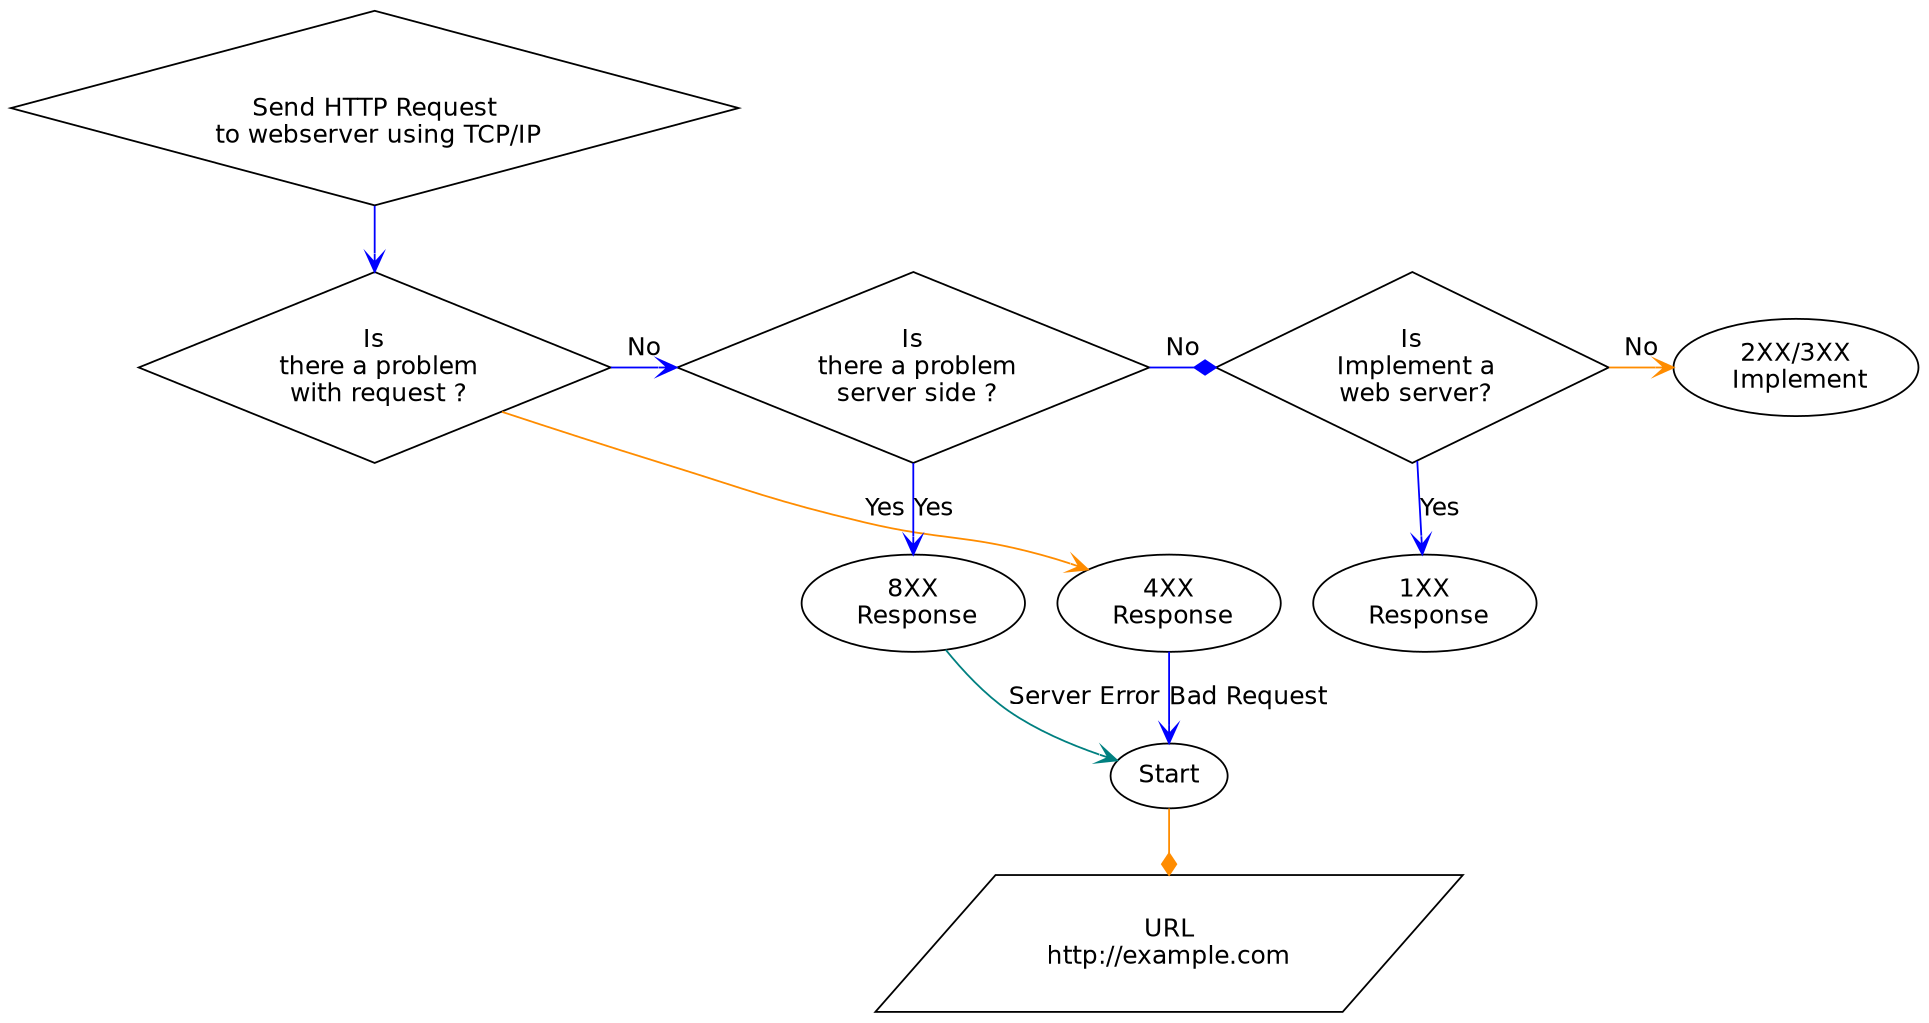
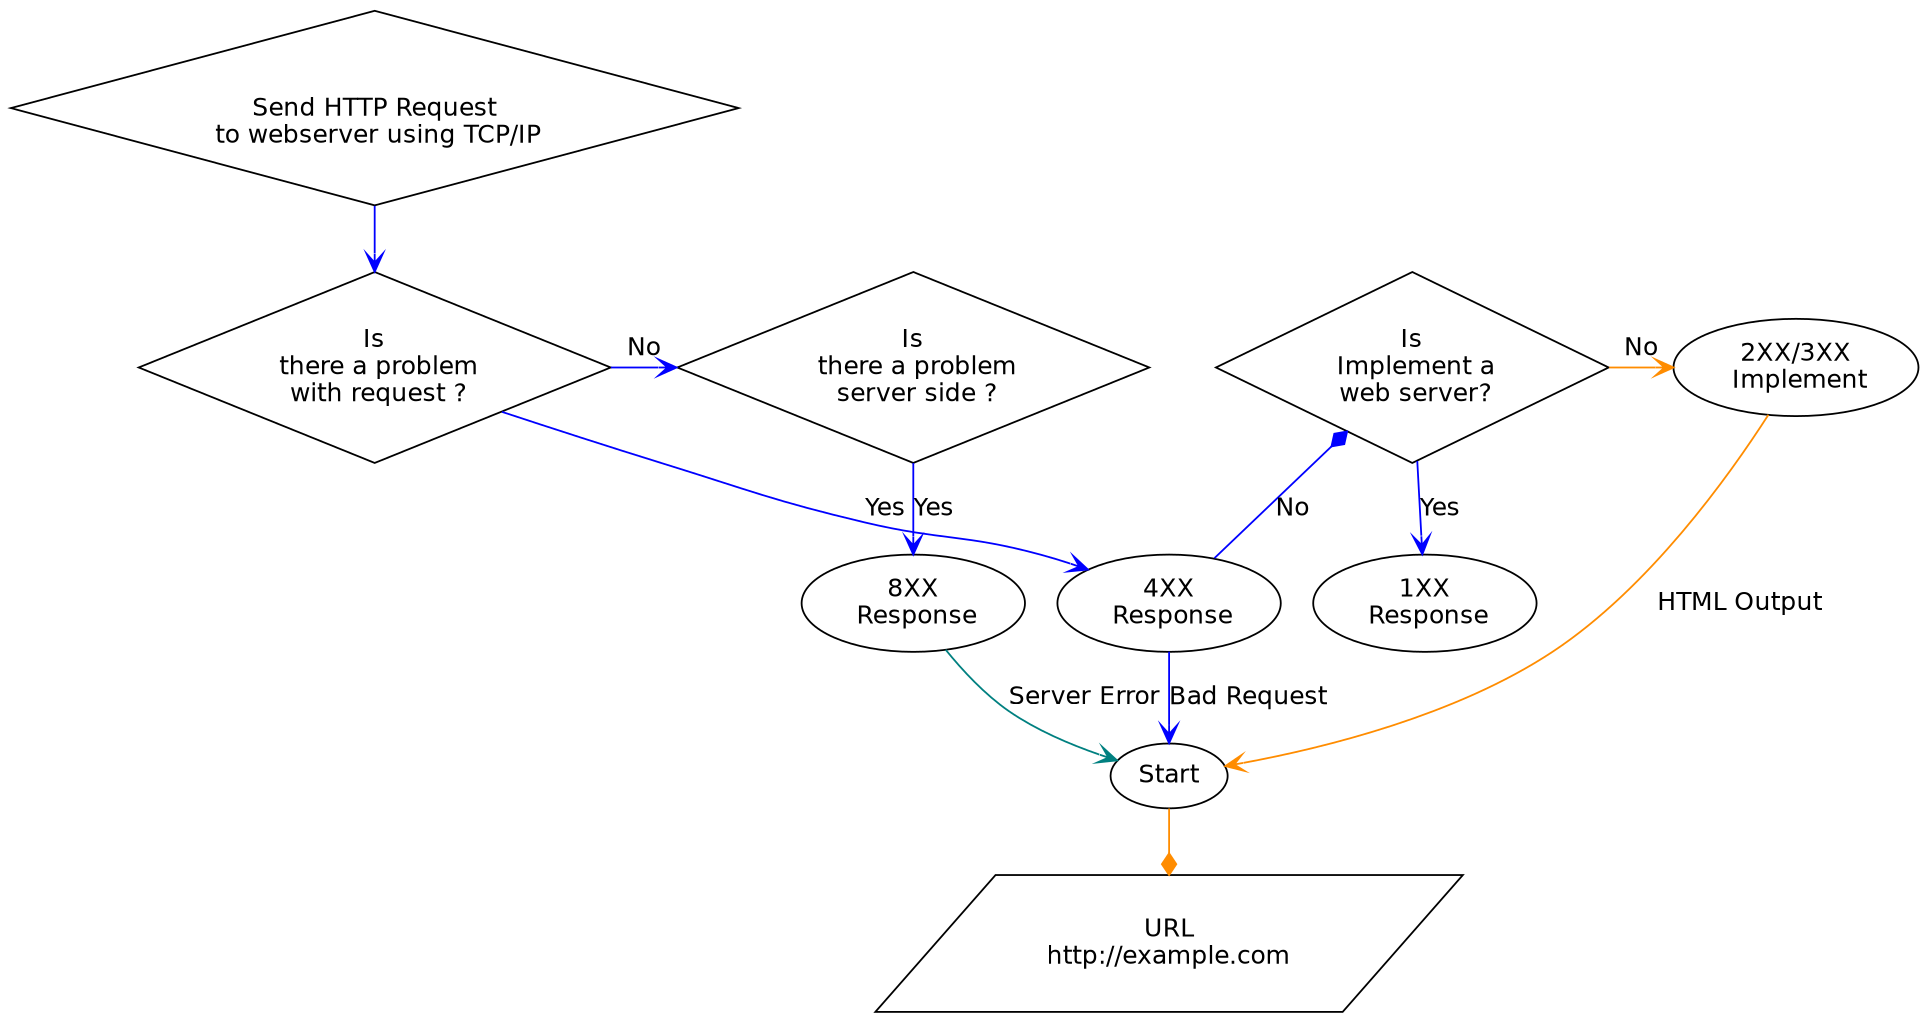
edge "Is there a problem server side ?" -> "Is Implement a web server?": now "4XX Response" -> "Is Implement a web server?"
edge "Is there a problem with request ?" -> "4XX Response": color darkorange -> blue
edge "2XX/3XX Implement" -> "Start": added, label "HTML Output"
